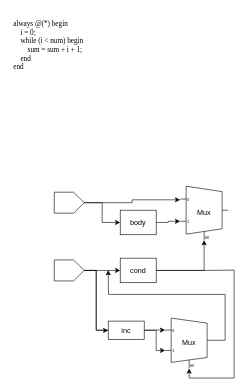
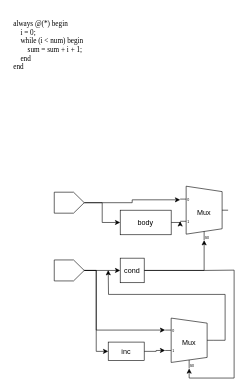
node "body": size 36x25 -> 51x25
node "cond": size 36x25 -> 24x25
node "inc": moved (126, 331) -> (126, 352)
